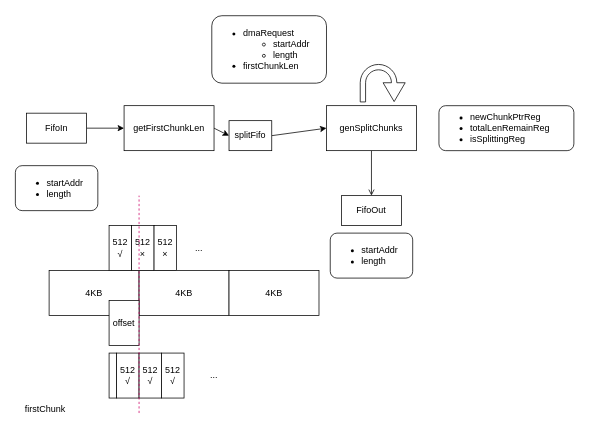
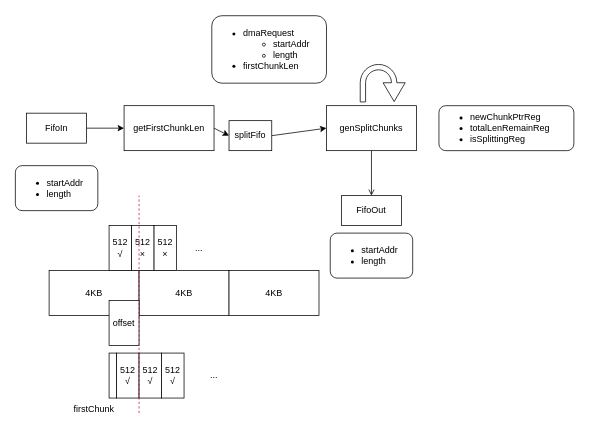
node "firstChunk": moved (45, 409) -> (94, 409)
